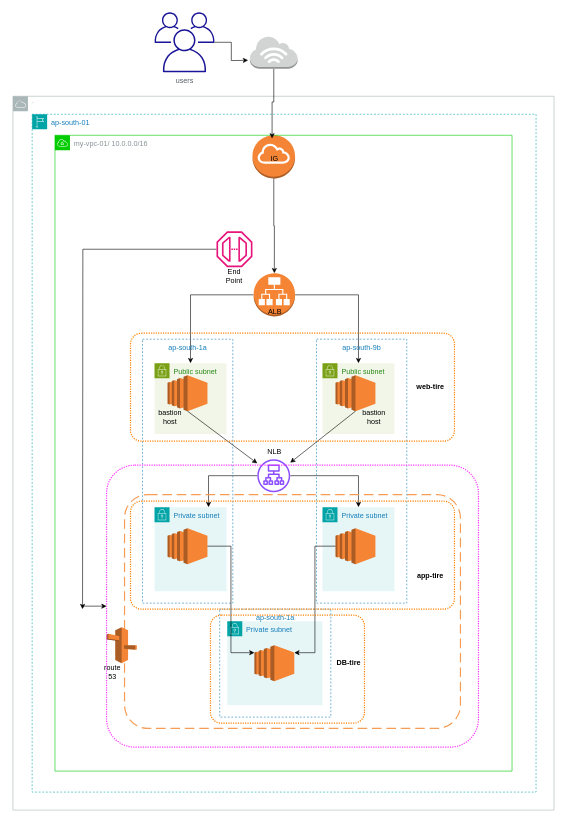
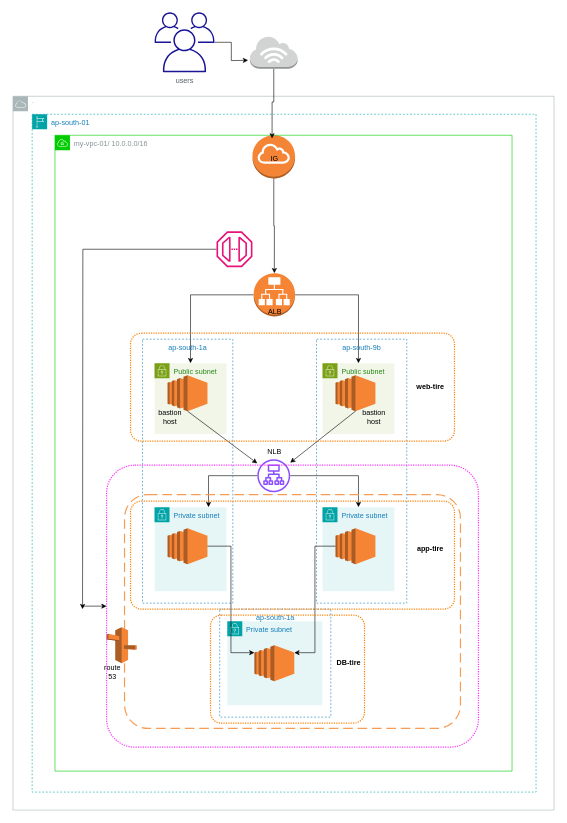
node "End Point": removed
node "app-tire": moved (431, 576) -> (431, 549)
